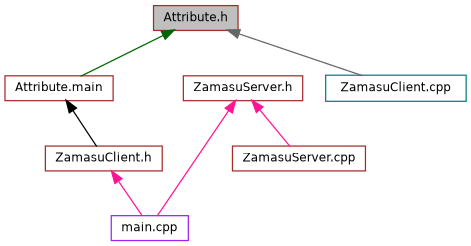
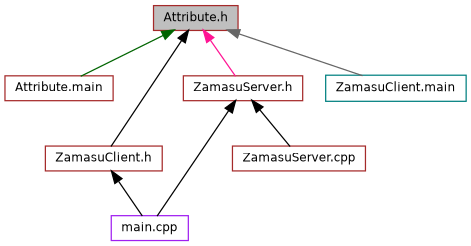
edge "ZamasuServer.h" -> "Attribute.h": added
node "ZamasuClient.cpp": label "ZamasuClient.cpp" -> "ZamasuClient.main"
edge "ZamasuServer.cpp" -> "ZamasuServer.h": color deeppink -> black
edge "ZamasuClient.h" -> "Attribute.main": now "ZamasuClient.h" -> "Attribute.h"
edge "main.cpp" -> "ZamasuServer.h": color deeppink -> black
edge "main.cpp" -> "ZamasuClient.h": color deeppink -> black
